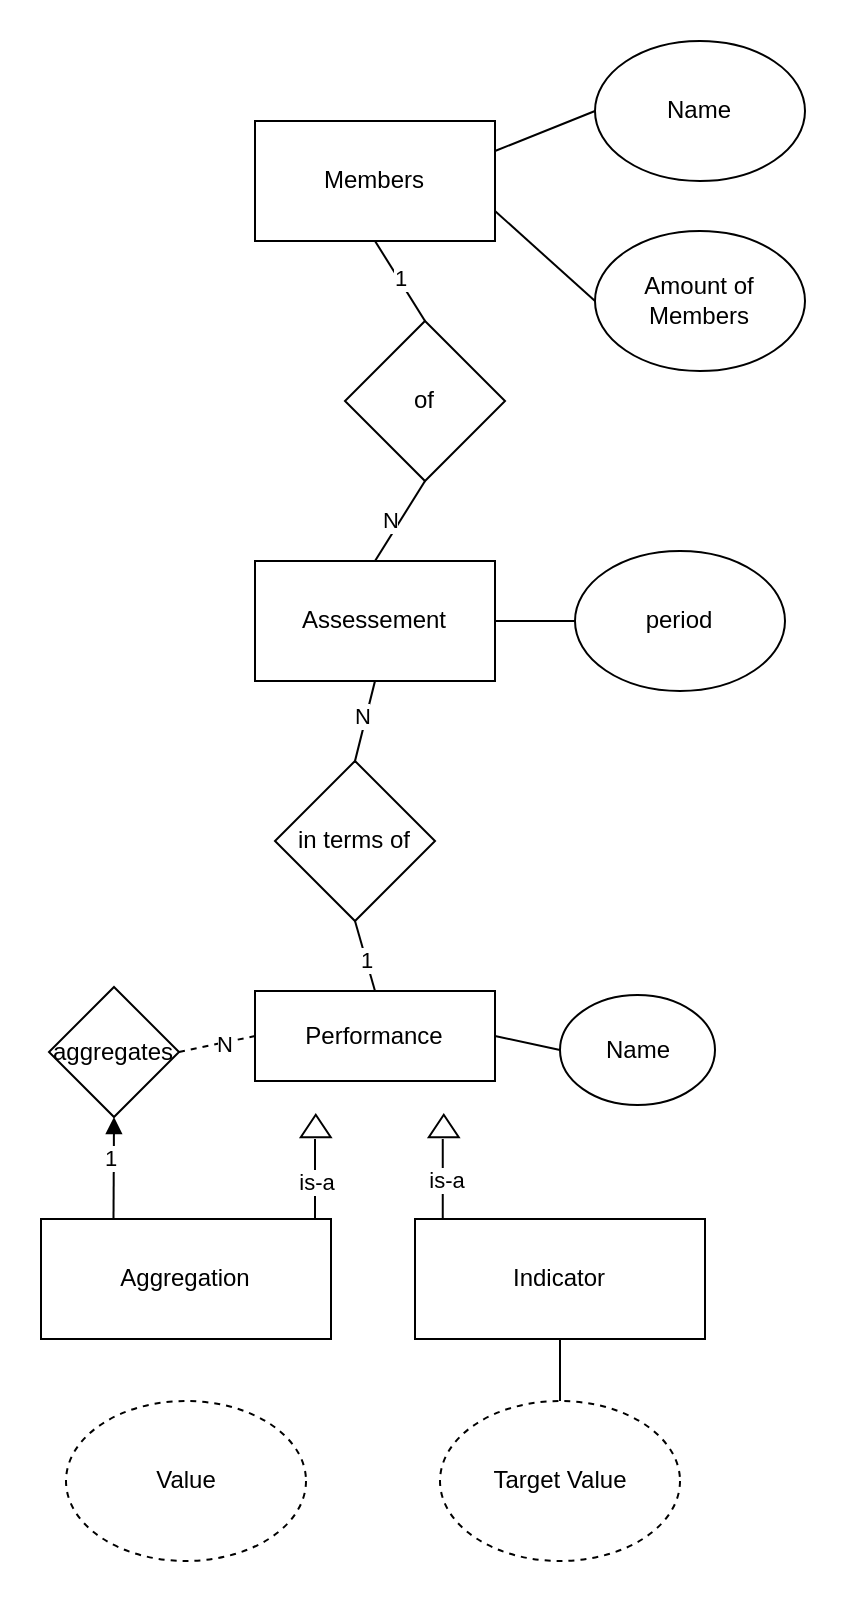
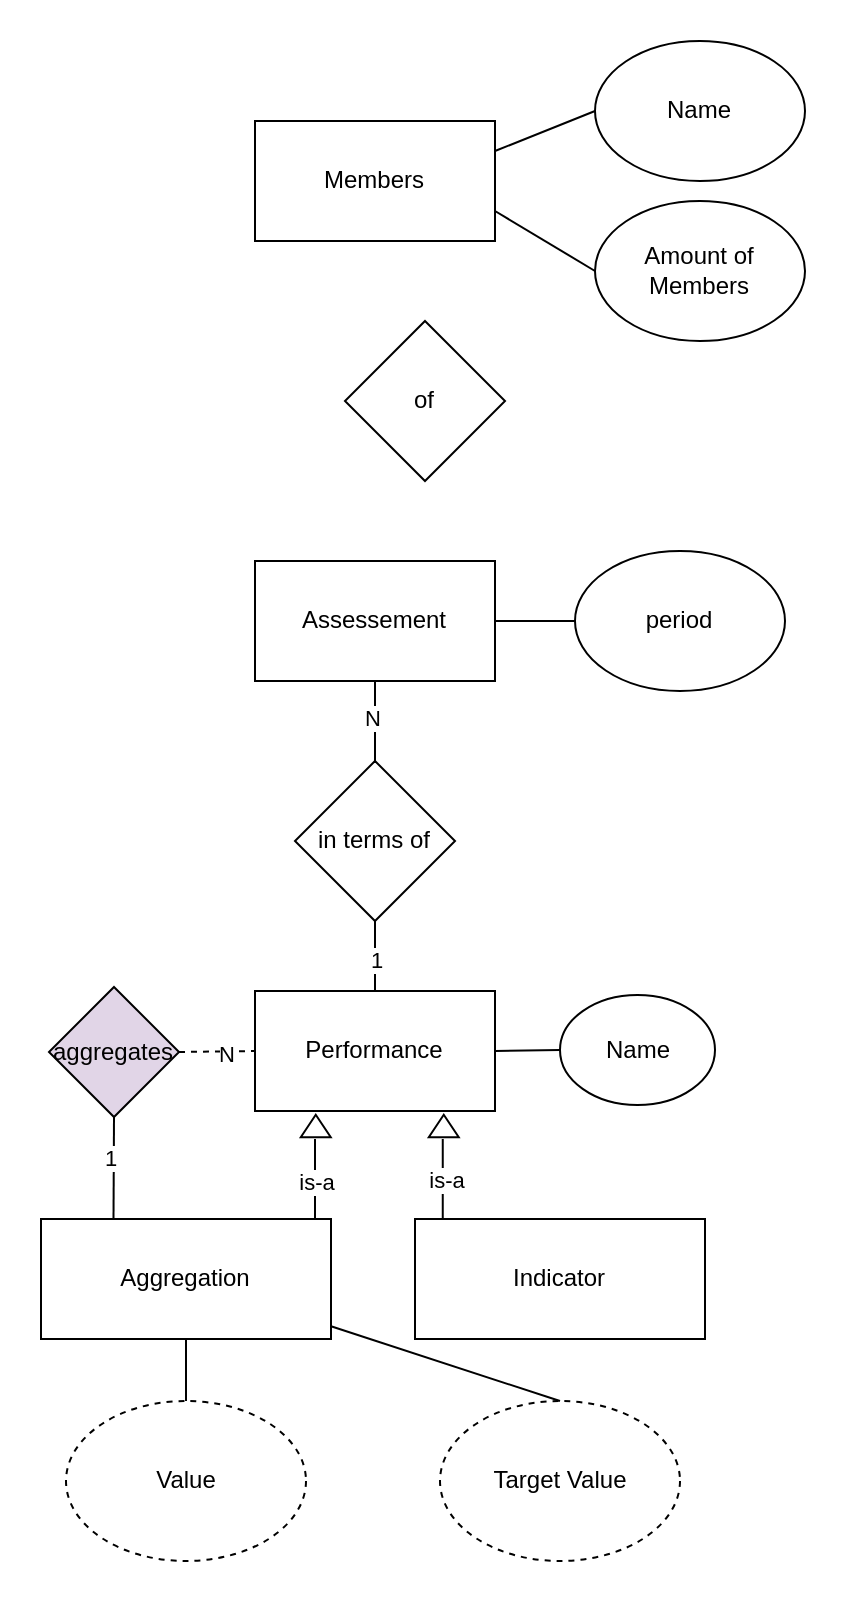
edge "Members" -- "of": removed, label "1"
node "Amount of Members": moved (700, 301) -> (700, 271)
edge "of" -- "Assessement": removed, label "N"
node "in terms of": moved (355, 841) -> (375, 841)
node "Performance": size 240x90 -> 240x120
node "aggregates": fillcolor #ffffff -> #e1d5e7
edge "Aggregation" -> "aggregates": arrowhead block -> none
edge "Aggregation" -- "Value": added
edge "Indicator" -- "Target Value": now "Aggregation" -- "Target Value"
